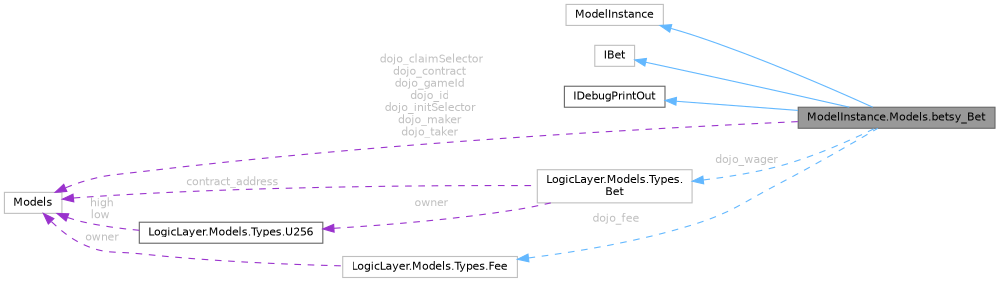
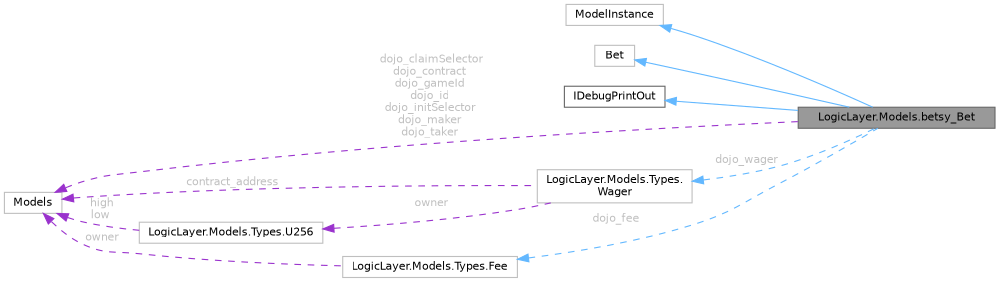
node "IBet": label "IBet" -> "Bet"
node "ModelInstance.Models.betsy_Bet": label "ModelInstance.Models.betsy_Bet" -> "LogicLayer.Models.betsy_Bet"
node "LogicLayer.Models.Types. Bet": label "LogicLayer.Models.Types. Bet" -> "LogicLayer.Models.Types. Wager"
node "LogicLayer.Models.Types.U256": color gray40 -> grey75
